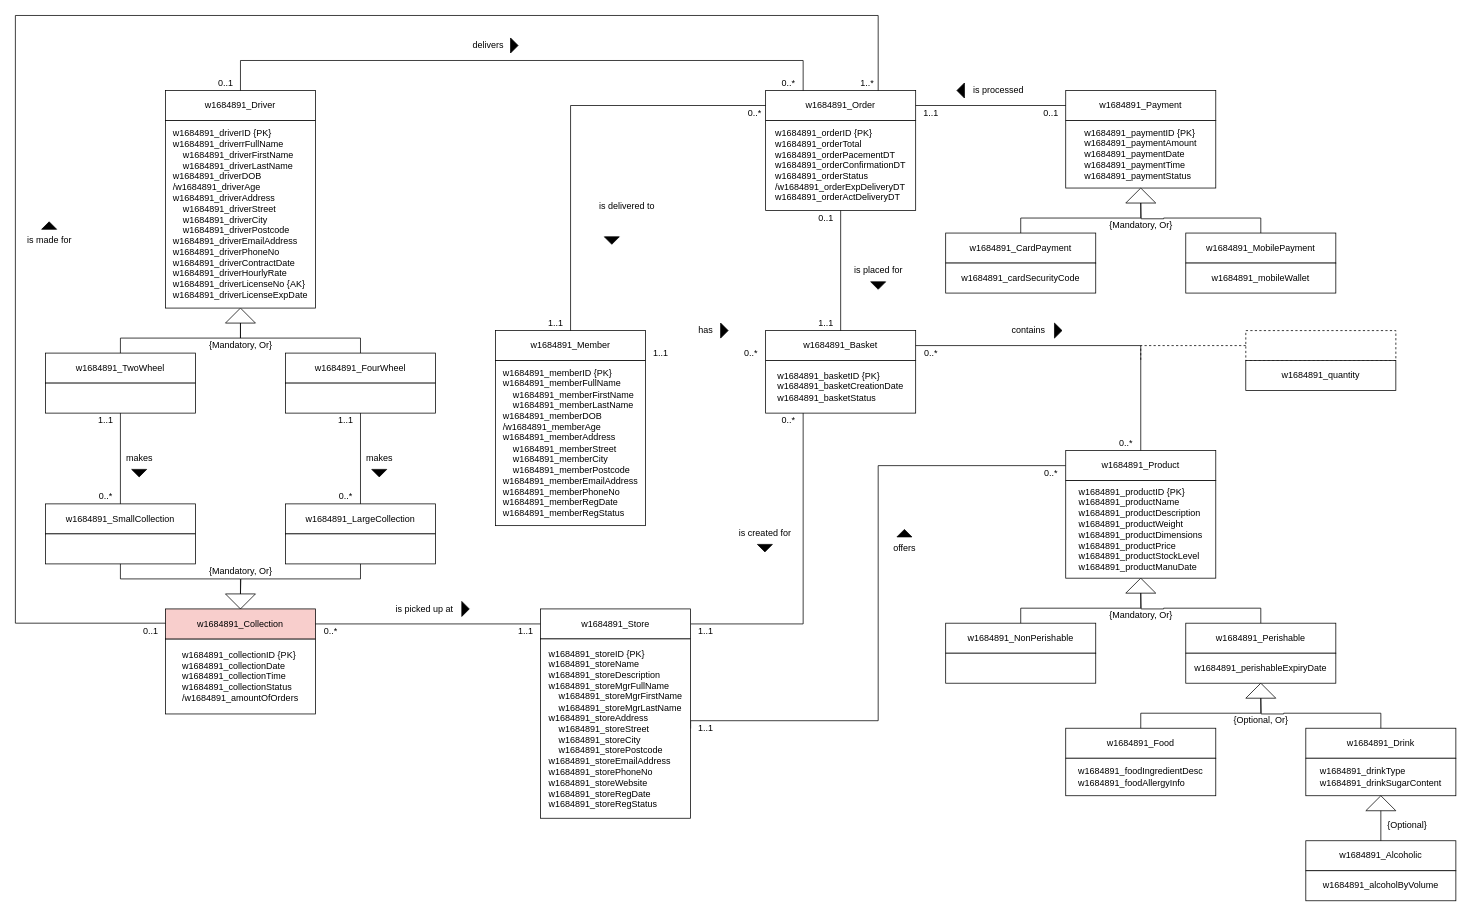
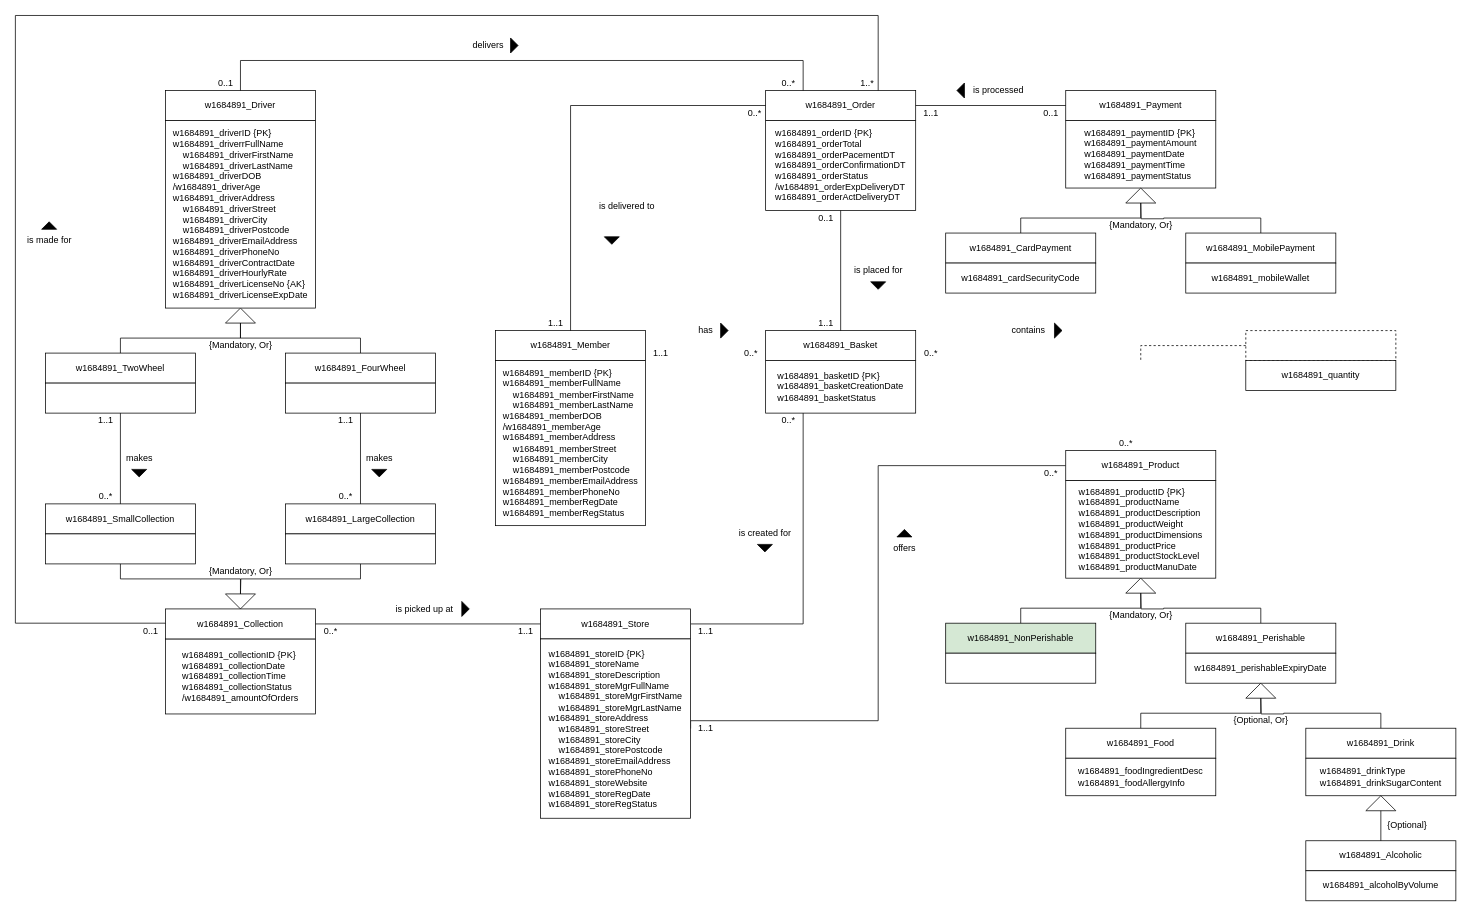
edge "w1684891_Basket" -- "w1684891_Product": removed
node "w1684891_Collection": fillcolor #f8cecc -> #ffffff
node "w1684891_NonPerishable": fillcolor #ffffff -> #d5e8d4
